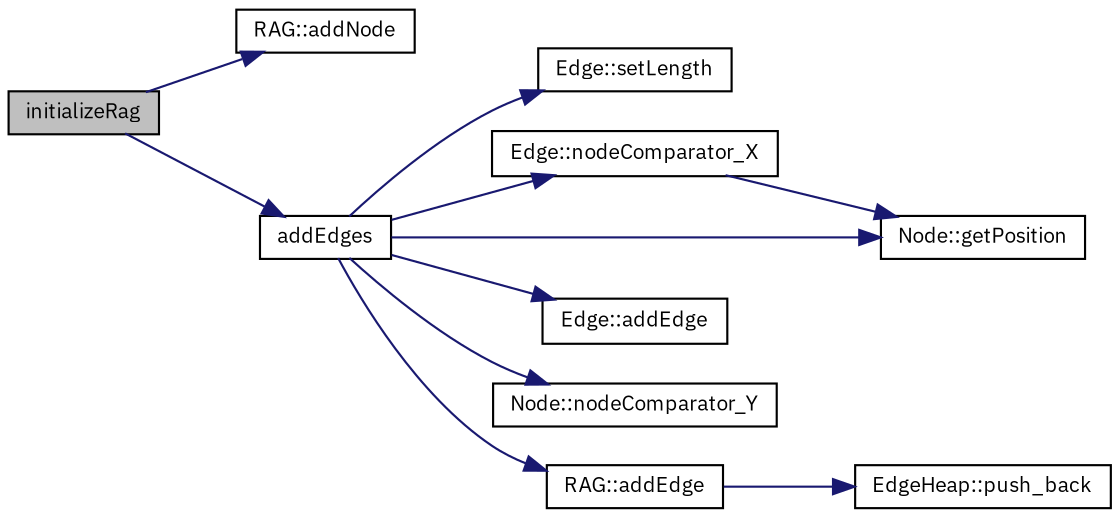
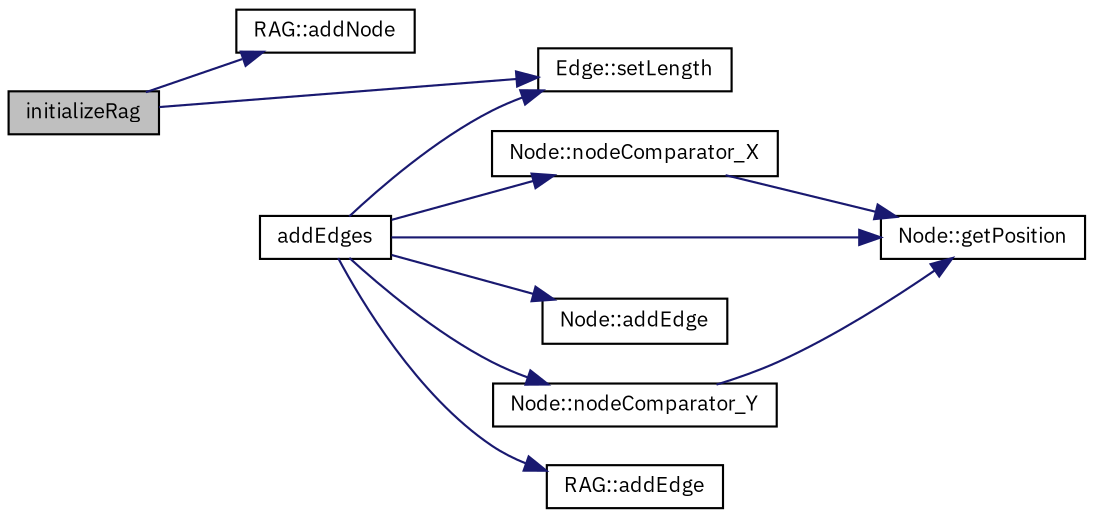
node "Edge::nodeComparator_X": label "Edge::nodeComparator_X" -> "Node::nodeComparator_X"
edge "initializeRag" -> "addEdges": now "initializeRag" -> "Edge::setLength"
node "Edge::addEdge": label "Edge::addEdge" -> "Node::addEdge"
edge "Node::nodeComparator_Y" -> "Node::getPosition": added
node "EdgeHeap::push_back": removed
